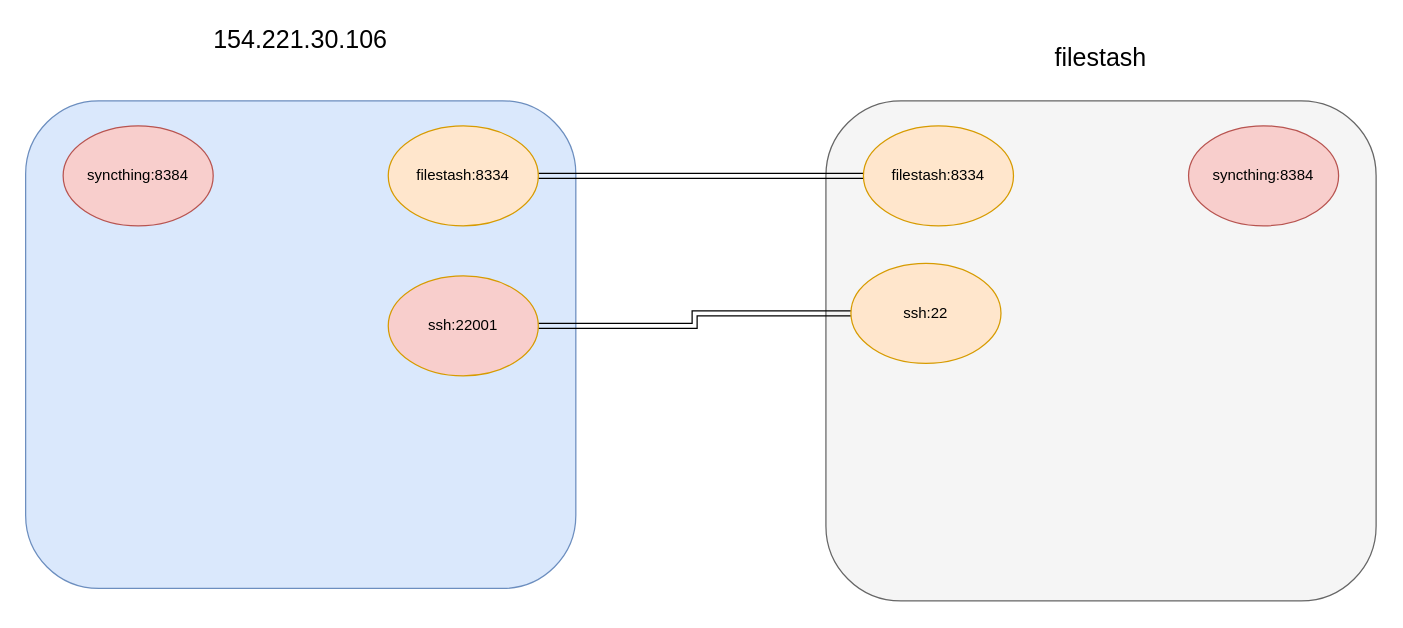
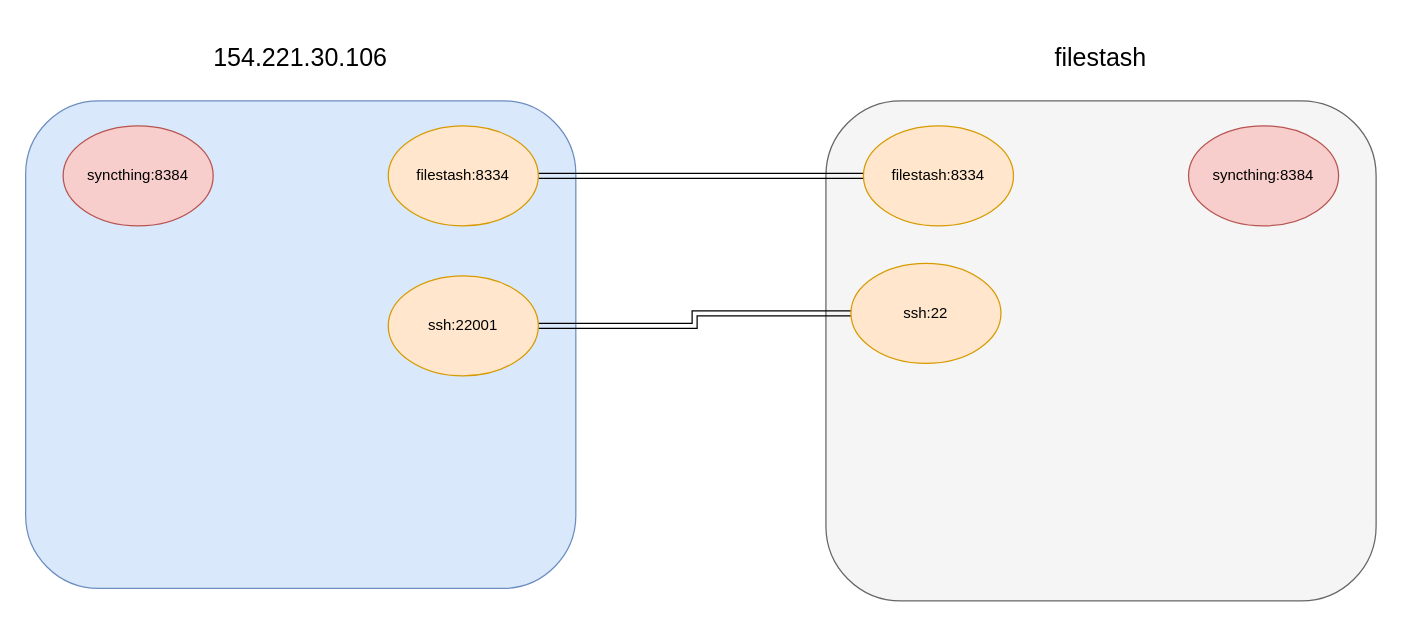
node "154.221.30.106": moved (301, 38) -> (301, 57)
node "ssh:22001": fillcolor #f8cecc -> #ffe6cc
